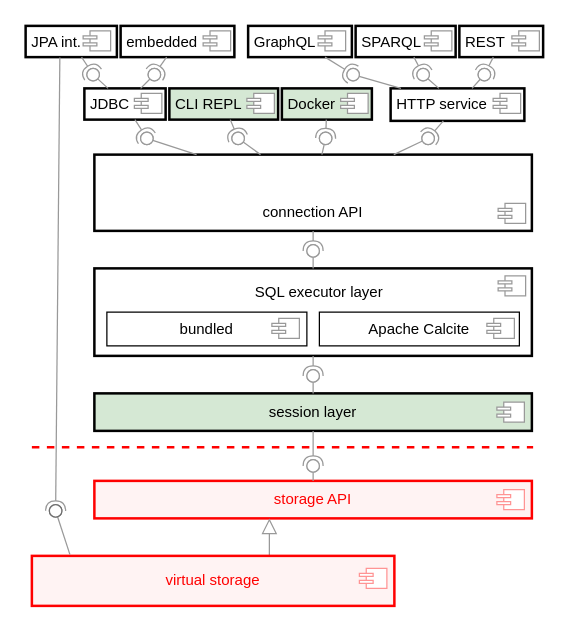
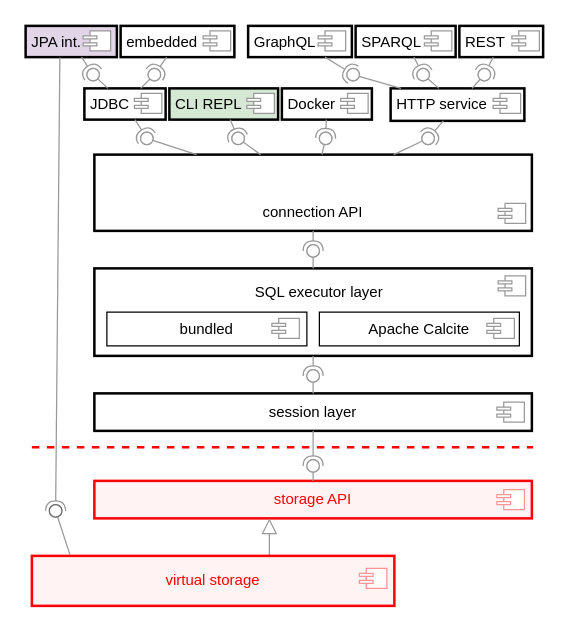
node "JPA int.": fillcolor #ffffff -> #e1d5e7
node "Docker": fillcolor #d5e8d4 -> #ffffff
node "session layer": fillcolor #d5e8d4 -> #ffffff
